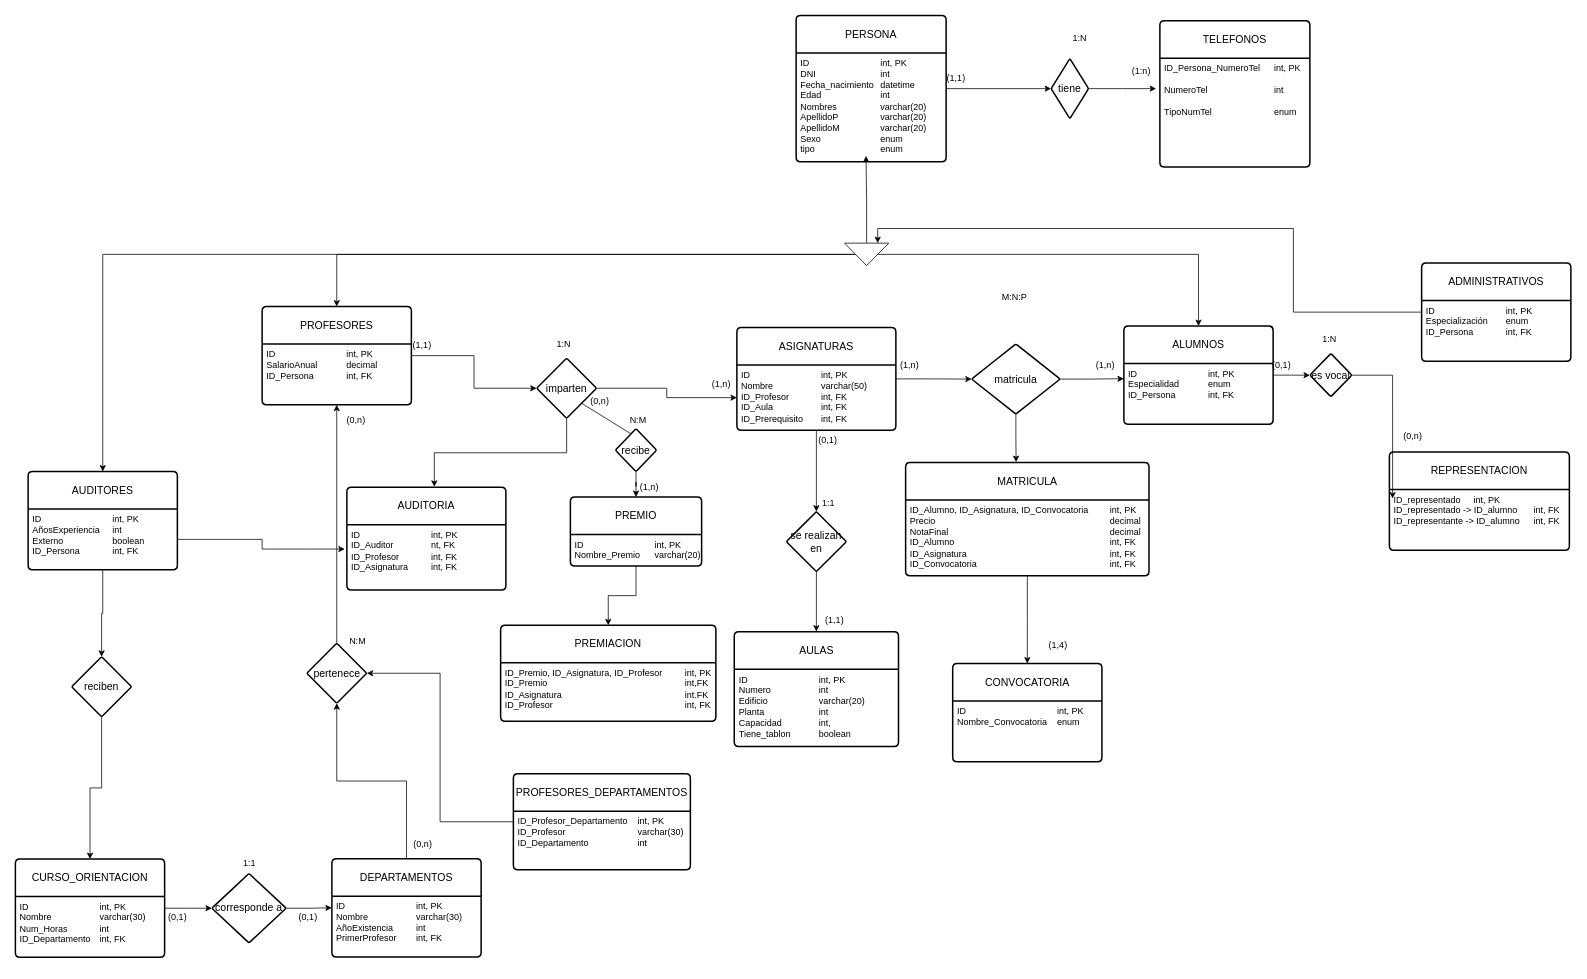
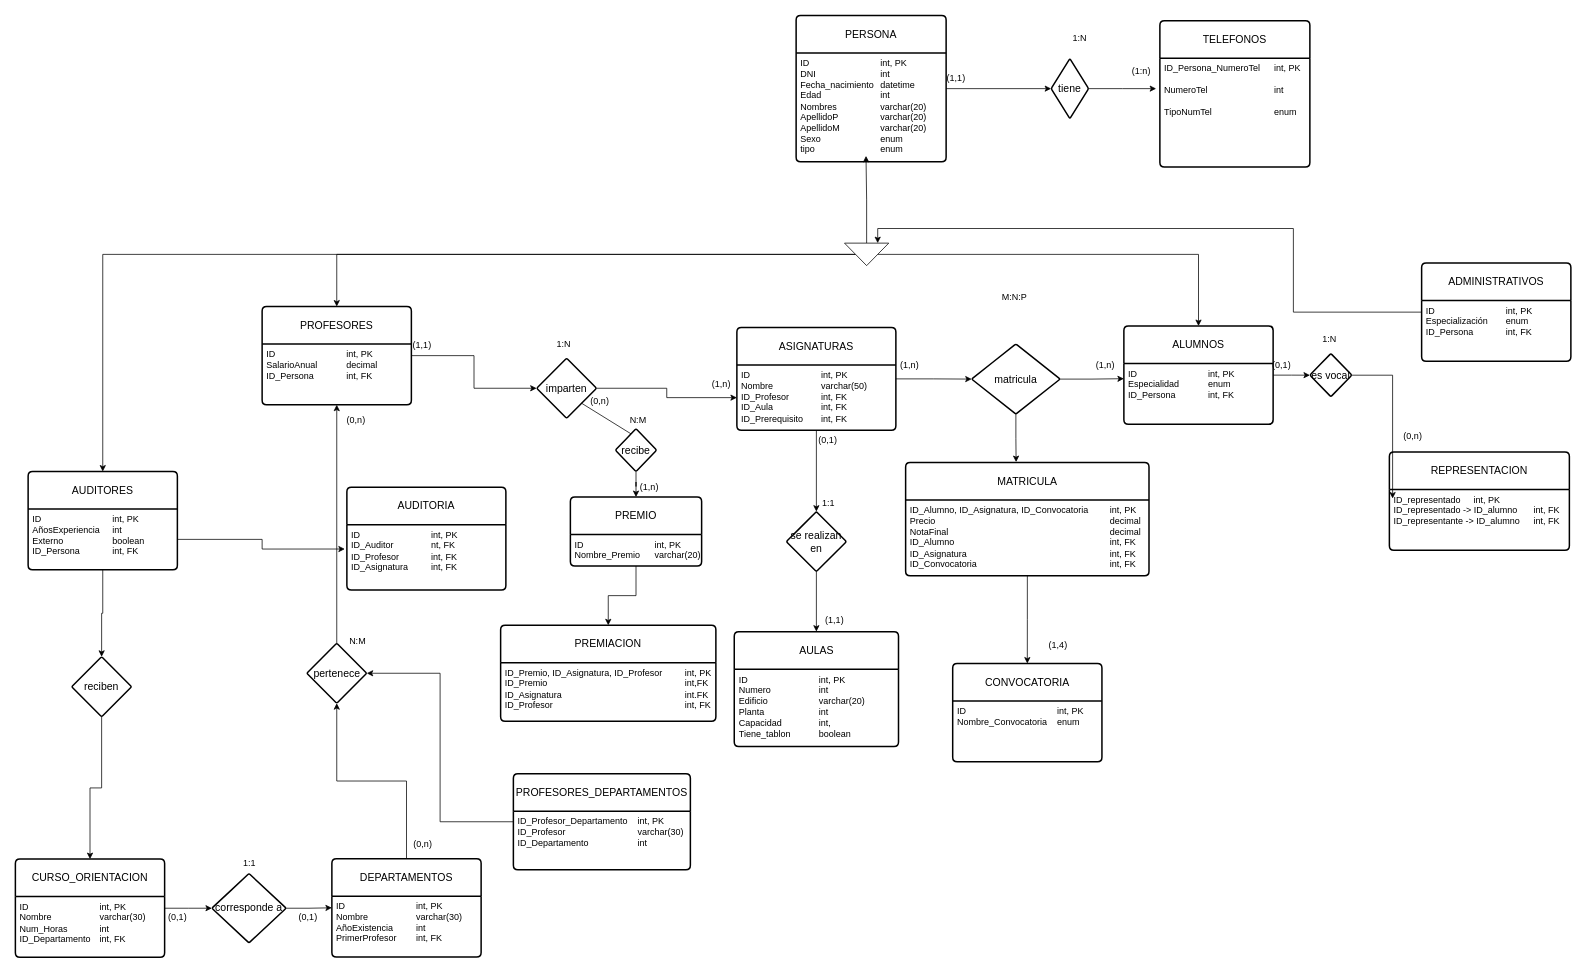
edge "imparten" -> "AUDITORIA": removed
